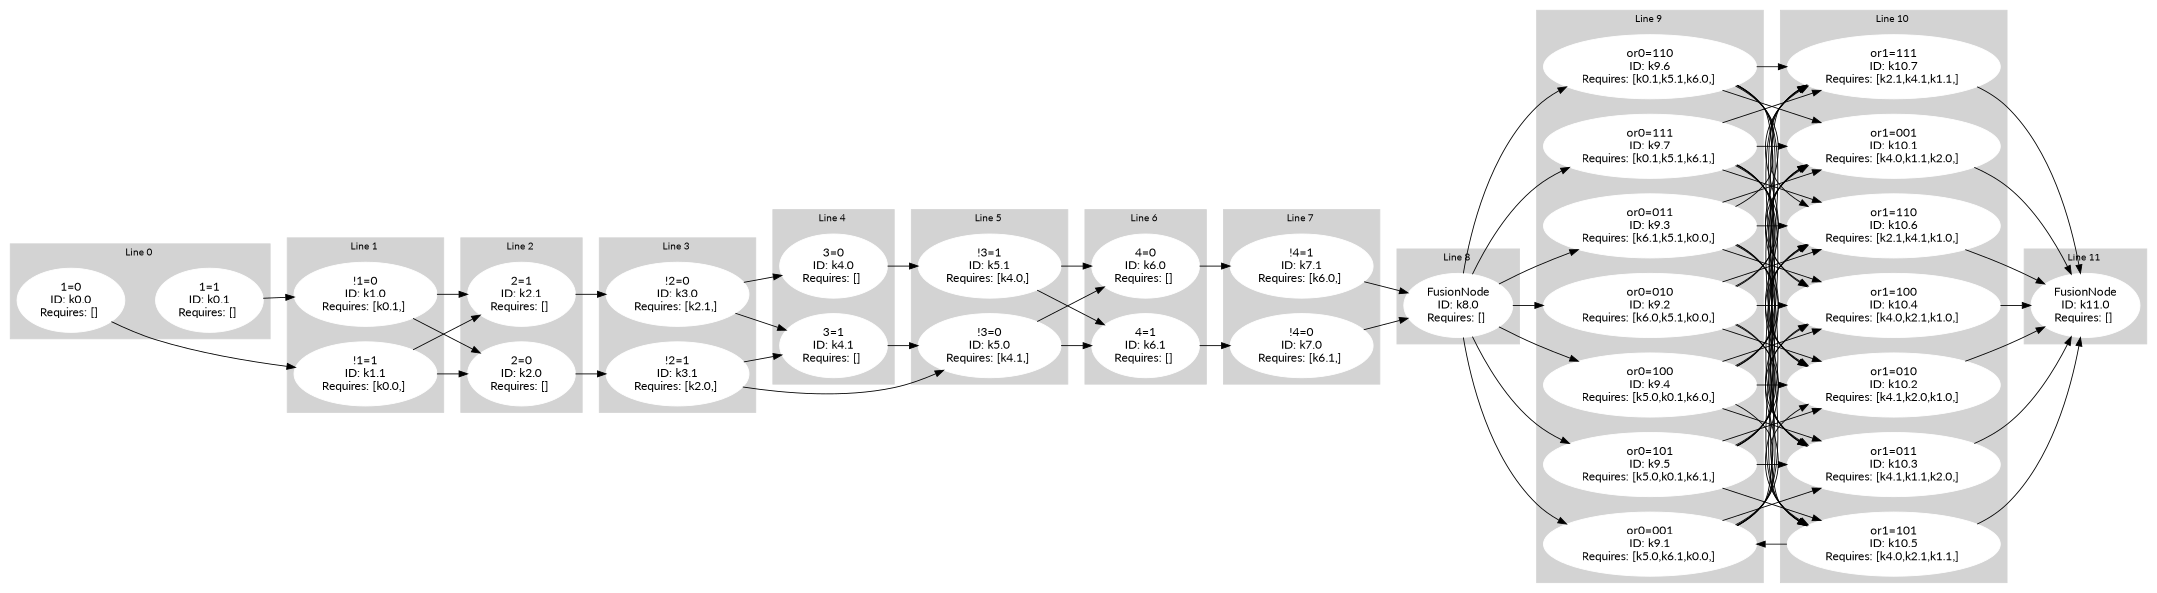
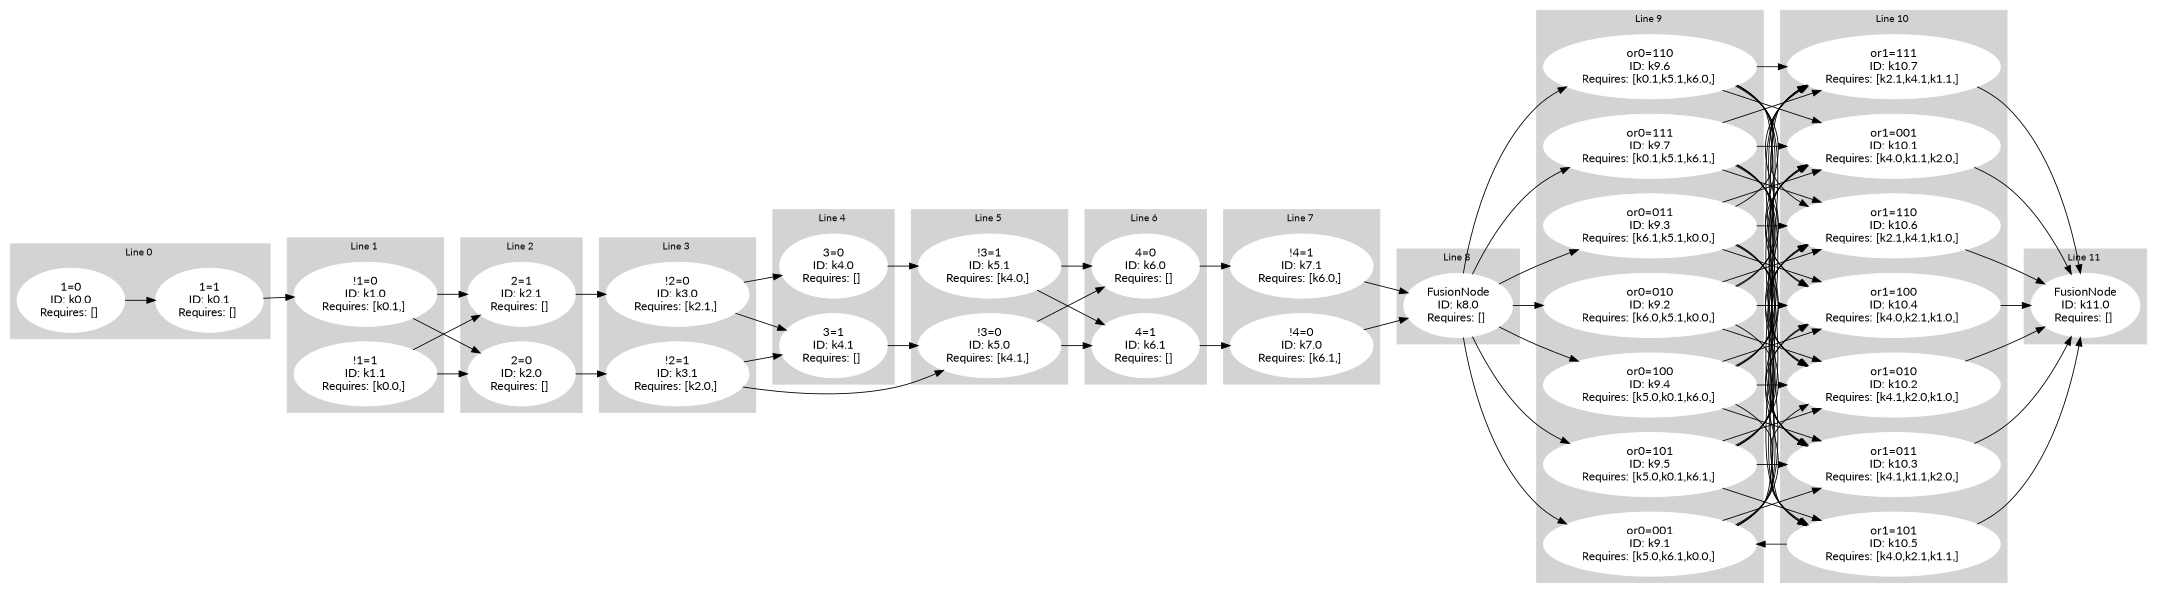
edge "1=0" -> "!1=1": now "1=0" -> "1=1"
edge "or0=010" -> "or1=101": removed
